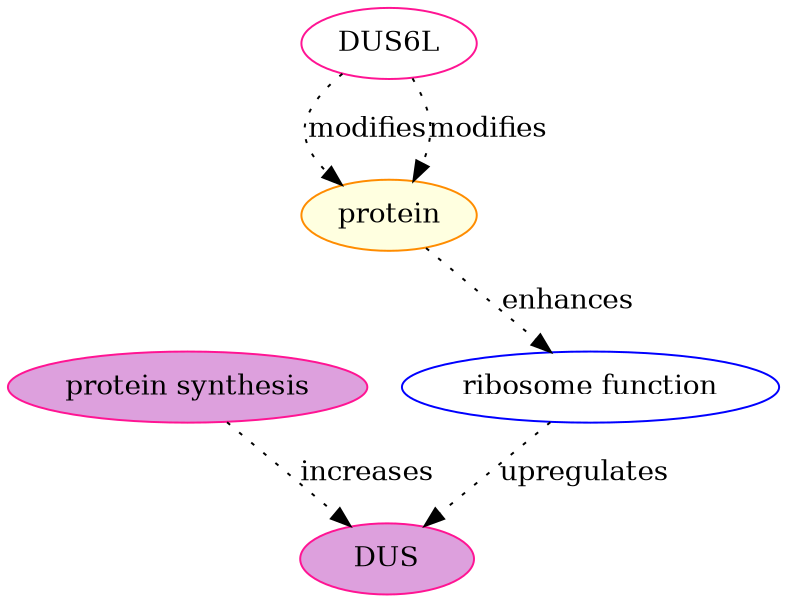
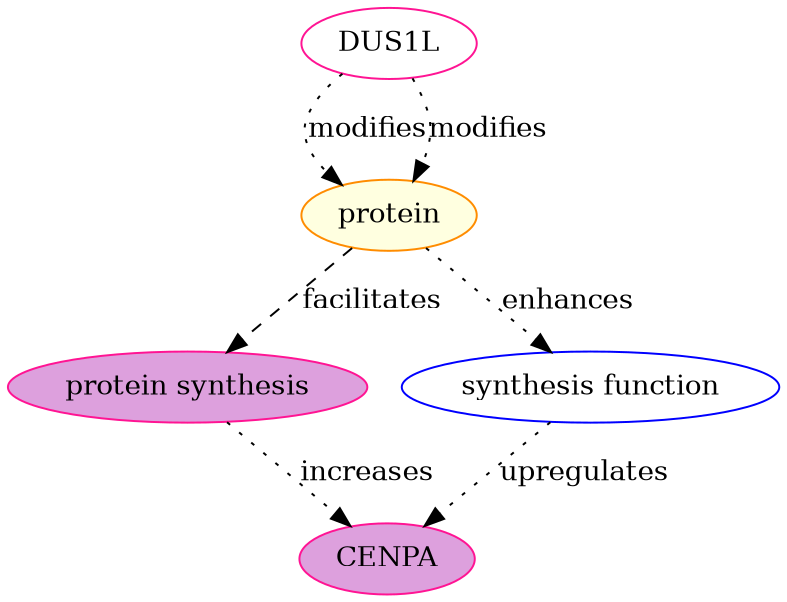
node "DUS6L": label "DUS6L" -> "DUS1L"
edge "protein" -> "protein synthesis": added, label "facilitates"
node "ribosome function": label "ribosome function" -> "synthesis function"
node "DUS": label "DUS" -> "CENPA"
